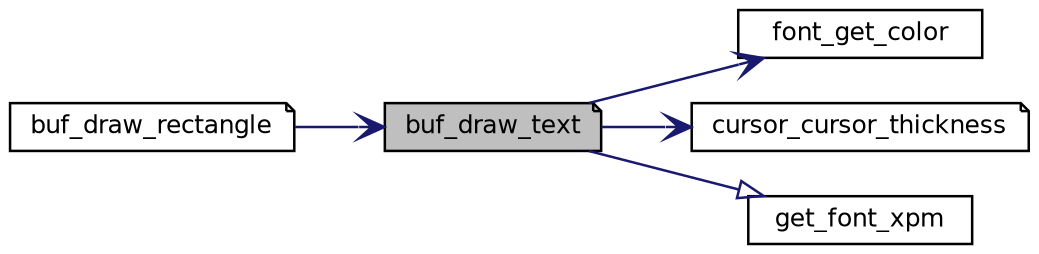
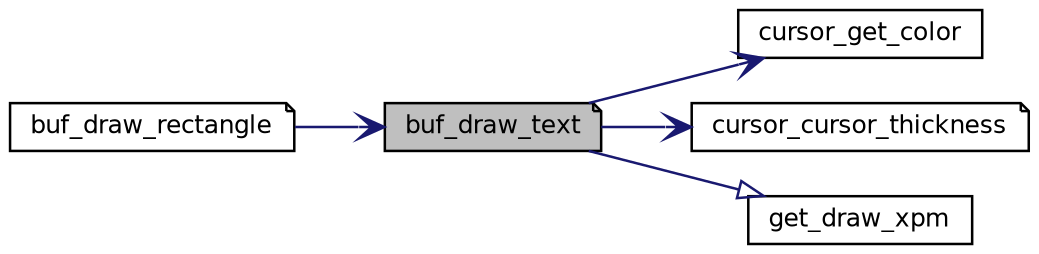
node "font_get_color": label "font_get_color" -> "cursor_get_color"
node "get_font_xpm": label "get_font_xpm" -> "get_draw_xpm"
